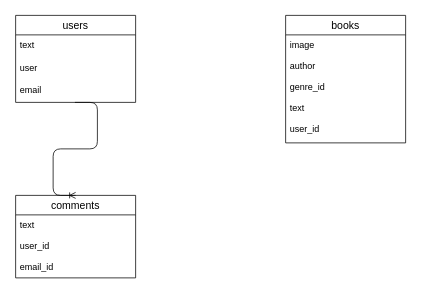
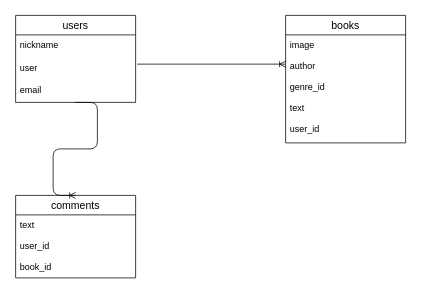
node "text": label "text" -> "nickname"
edge "user" -> "image author genre_id text user_id": added
node "text user_id email_id": label "text user_id email_id" -> "text user_id book_id"
